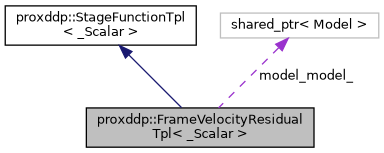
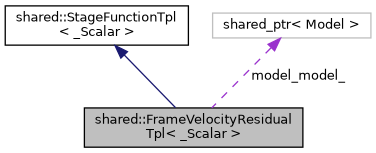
node "proxddp::StageFunctionTpl < _Scalar >": label "proxddp::StageFunctionTpl < _Scalar >" -> "shared::StageFunctionTpl < _Scalar >"
node "proxddp::FrameVelocityResidual Tpl< _Scalar >": label "proxddp::FrameVelocityResidual Tpl< _Scalar >" -> "shared::FrameVelocityResidual Tpl< _Scalar >"
